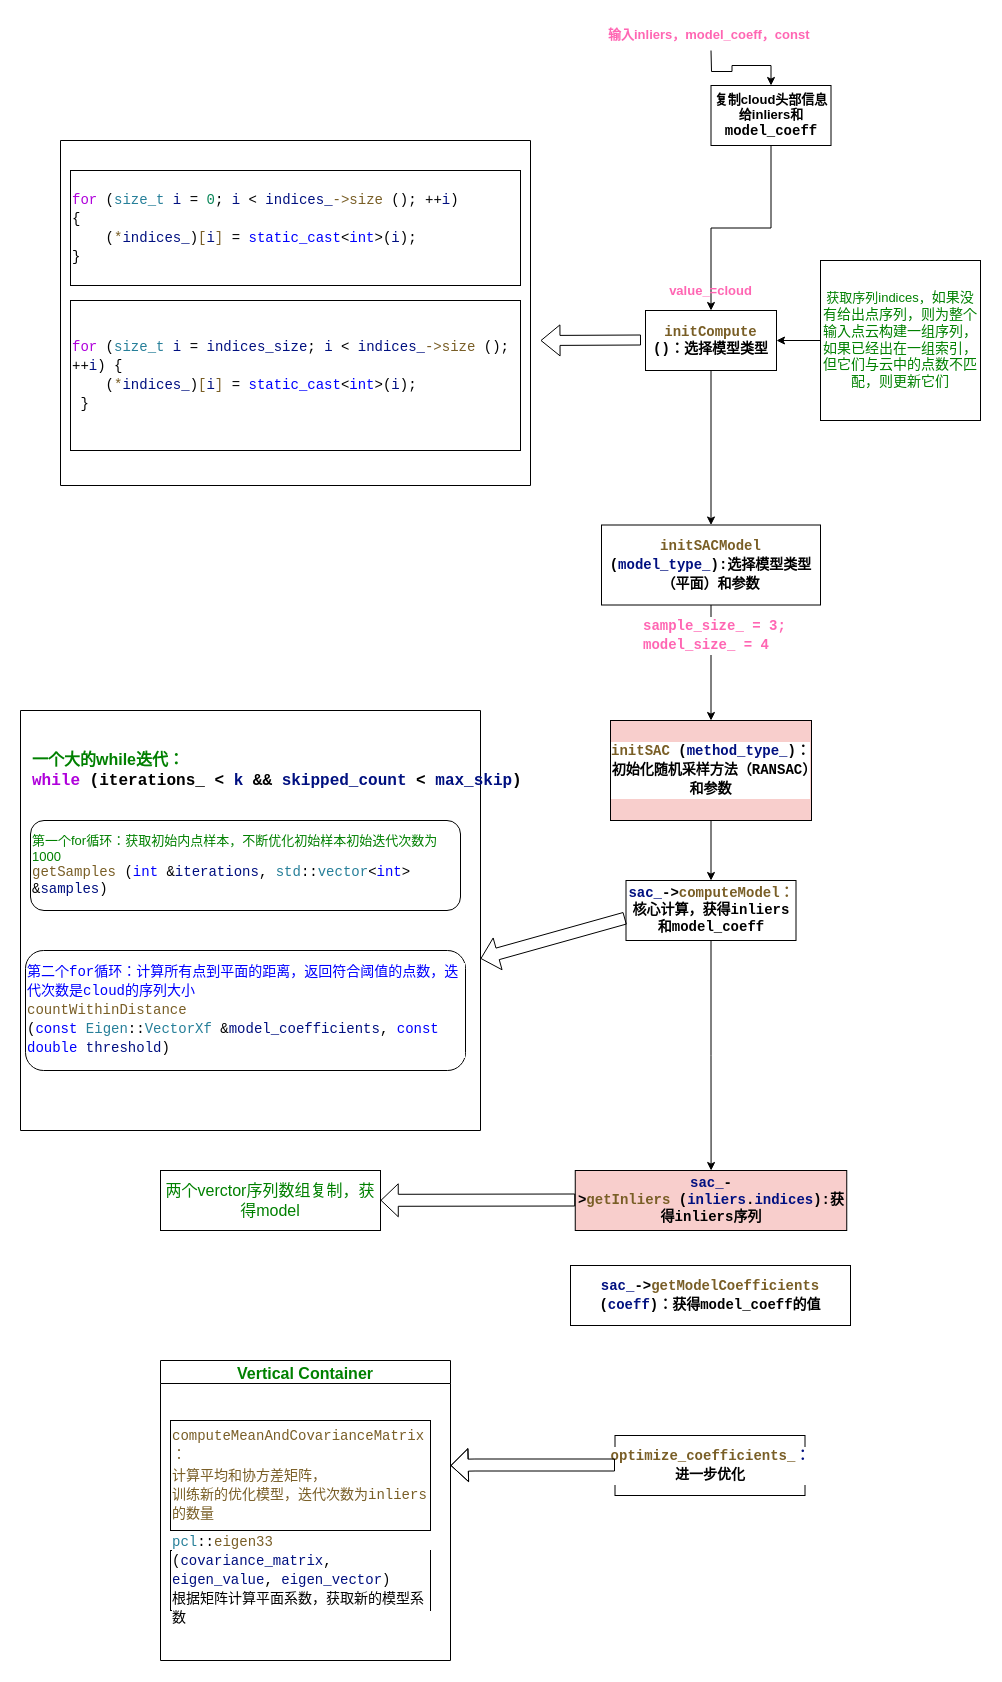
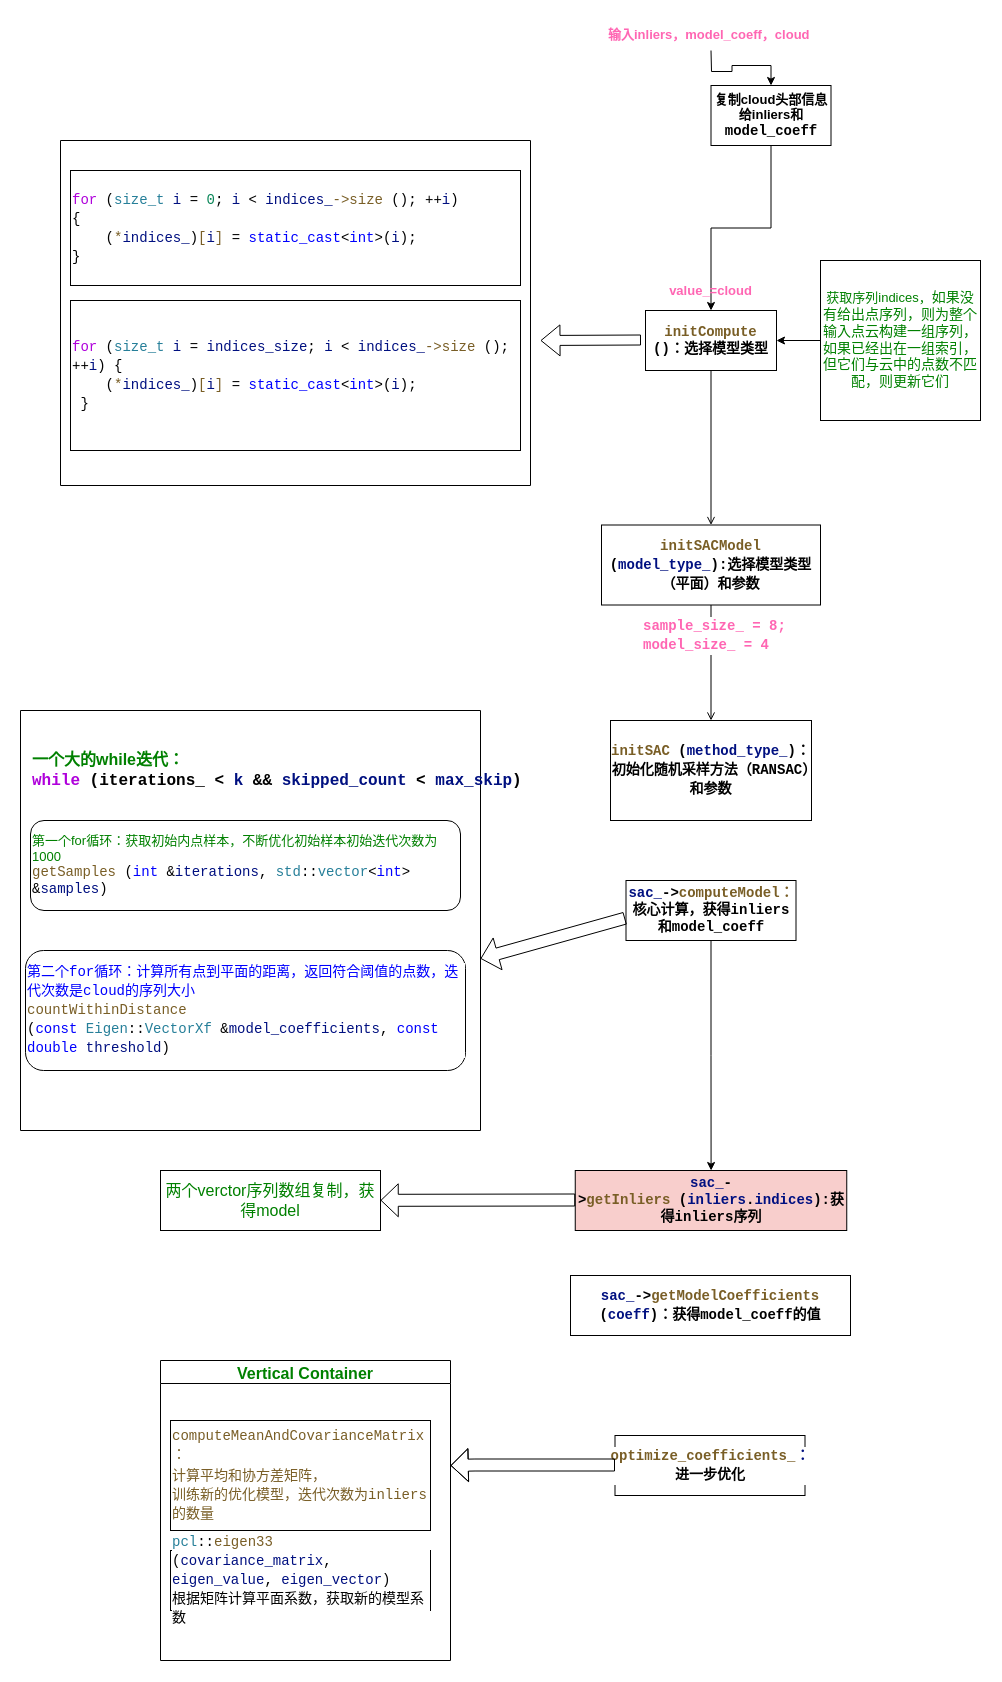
node "输入inliers，model_coeff，const": label "输入inliers，model_coeff，const" -> "输入inliers，model_coeff，cloud"
edge "initCompute ()：选择模型类型" -> "initSACModel (model_type_):选择模型类型（平面）和参数": arrowhead classic -> open
node "sample_size_ = 3; model_size_ = 4": label "sample_size_ = 3; model_size_ = 4" -> "sample_size_ = 8; model_size_ = 4"
edge "initSACModel (model_type_):选择模型类型（平面）和参数" -> "initSAC (method_type_)：初始化随机采样方法（RANSAC）和参数": arrowhead classic -> open
node "initSAC (method_type_)：初始化随机采样方法（RANSAC）和参数": fillcolor #f8cecc -> #ffffff
edge "initSAC (method_type_)：初始化随机采样方法（RANSAC）和参数" -> "sac_->computeModel：核心计算，获得inliers和model_coeff": removed
node "sac_->getModelCoefficients (coeff)：获得model_coeff的值": moved (711, 1296) -> (711, 1306)
